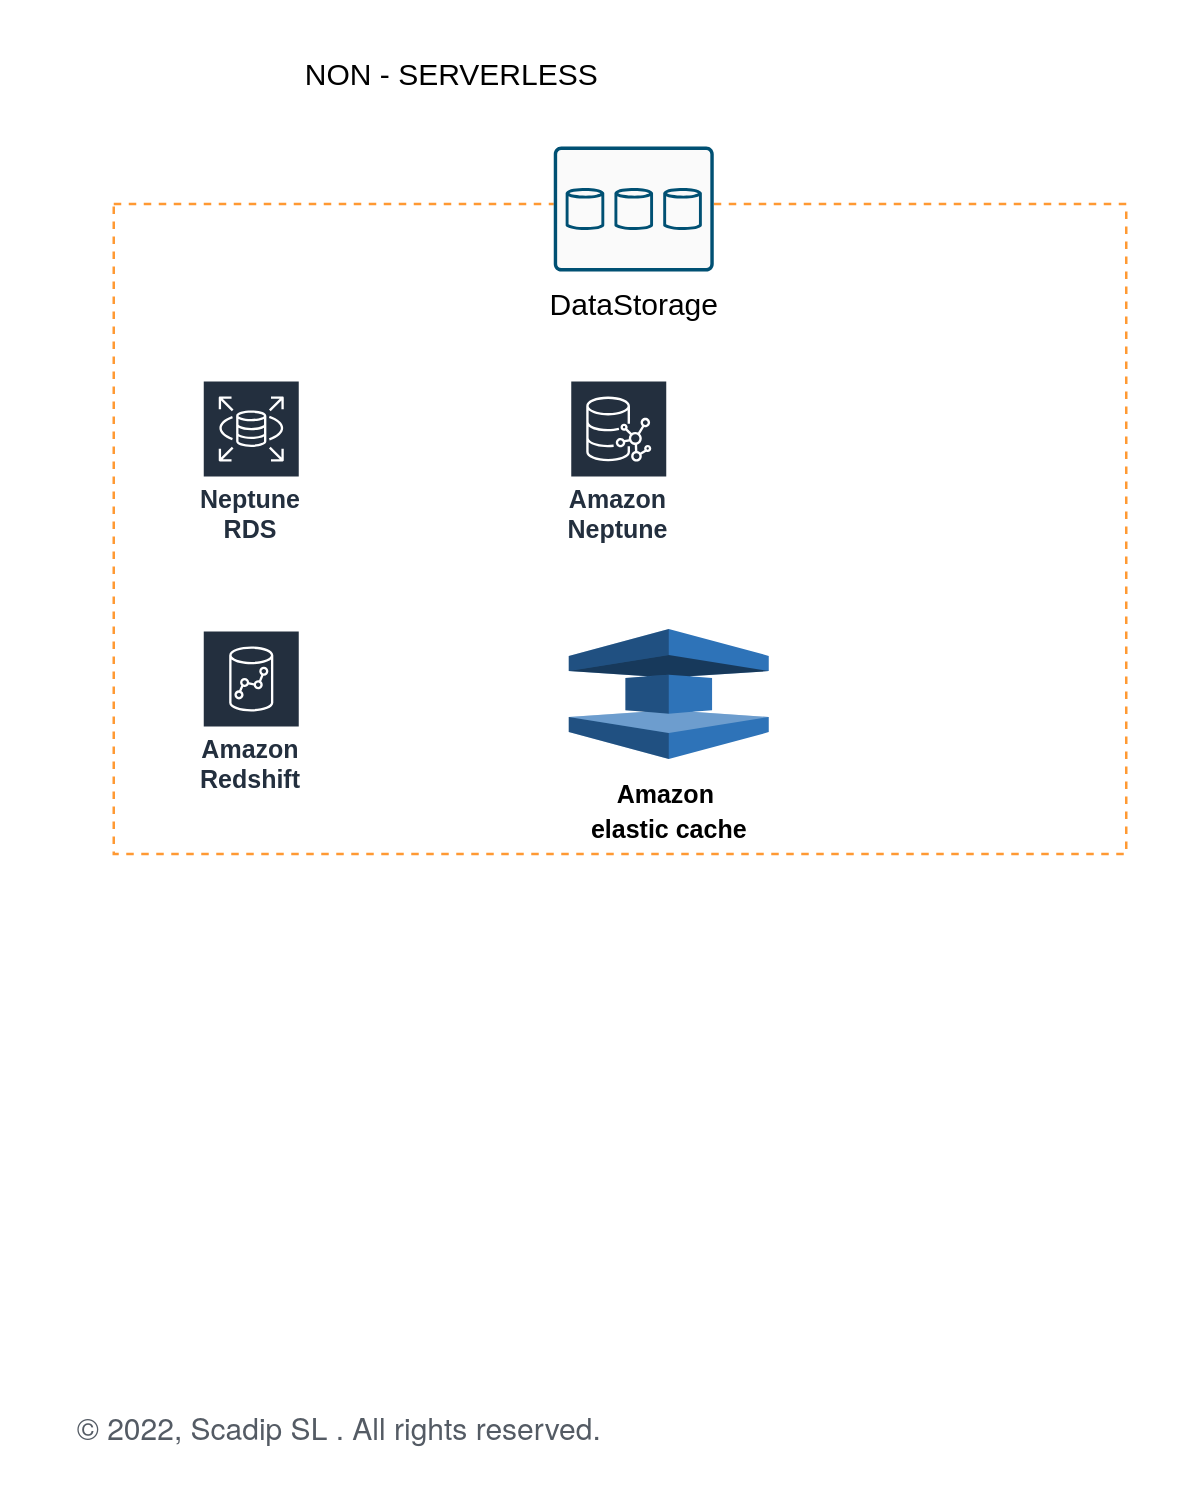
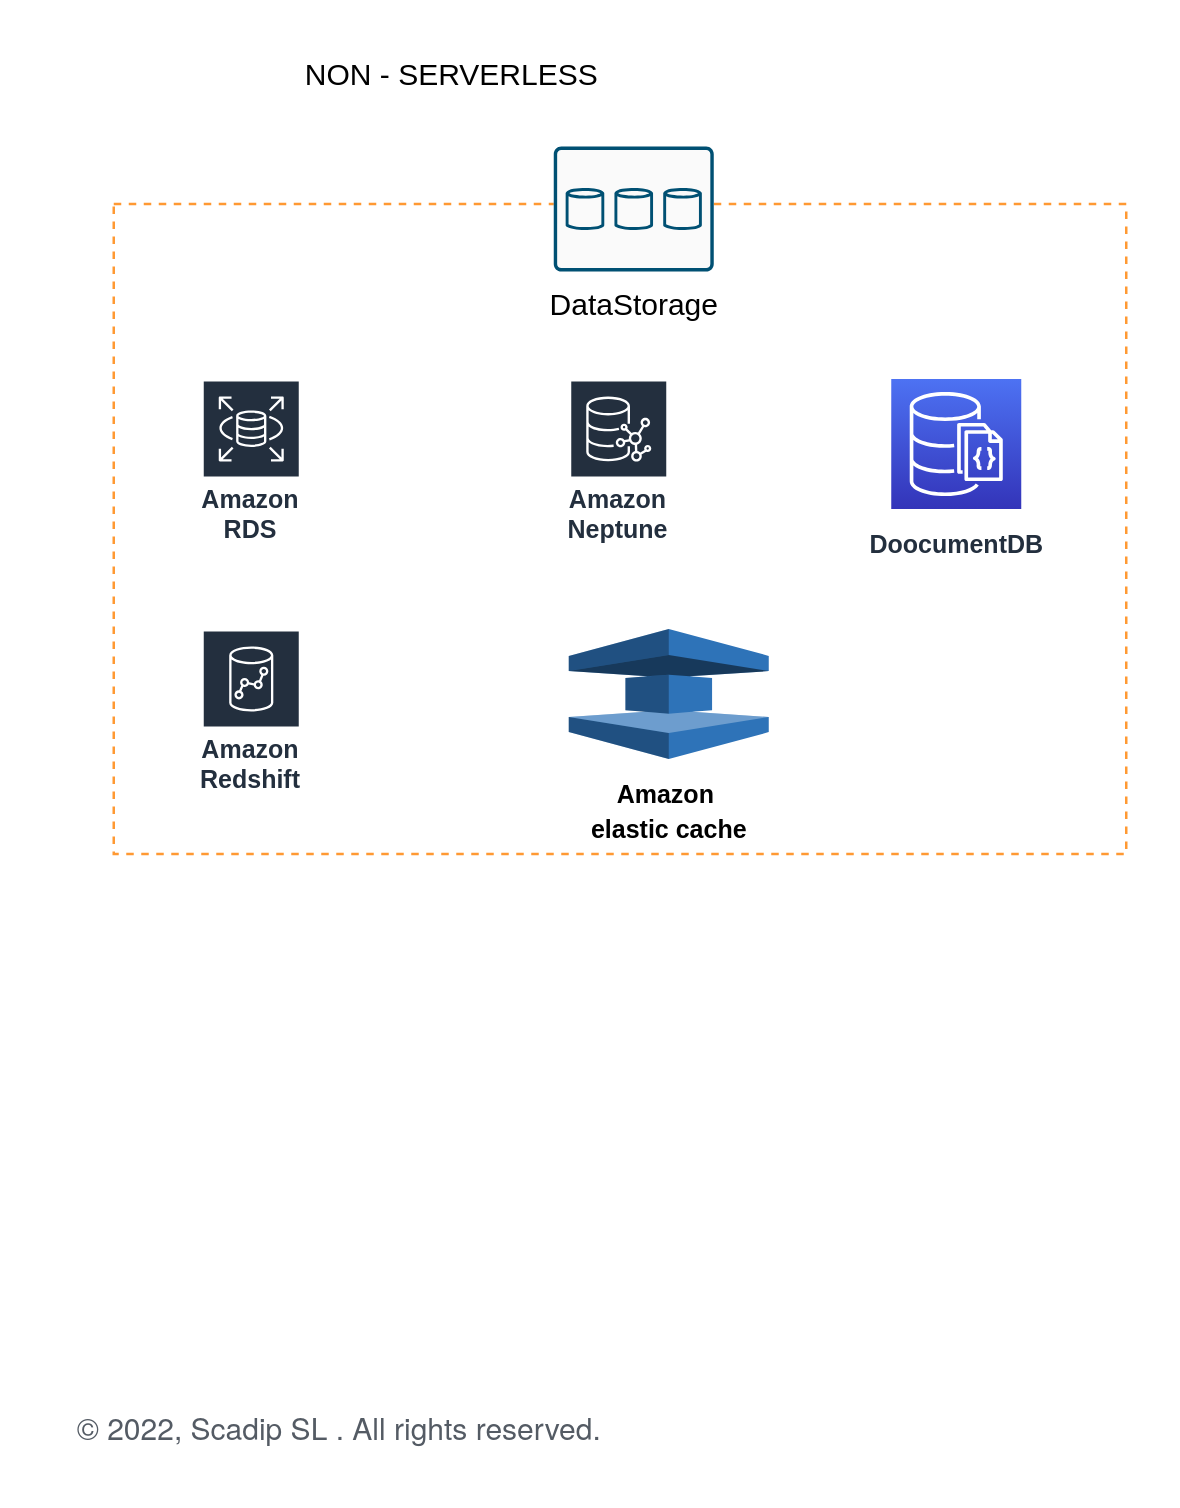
node "DoocumentDB": added
node "Neptune RDS": label "Neptune RDS" -> "Amazon RDS"
